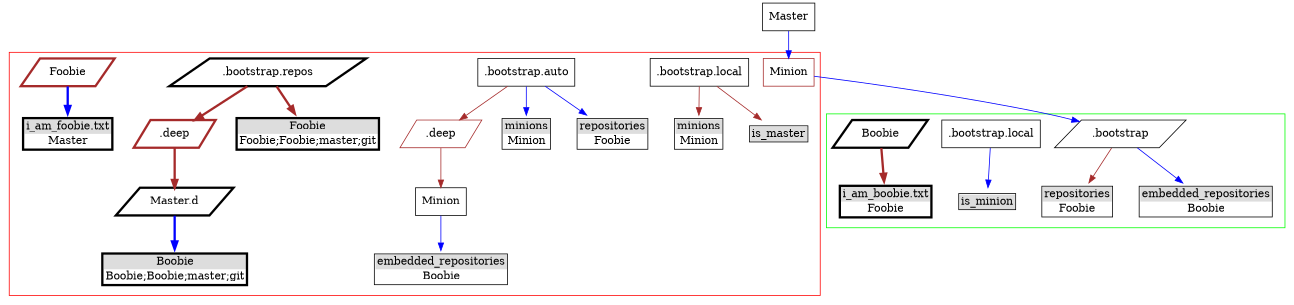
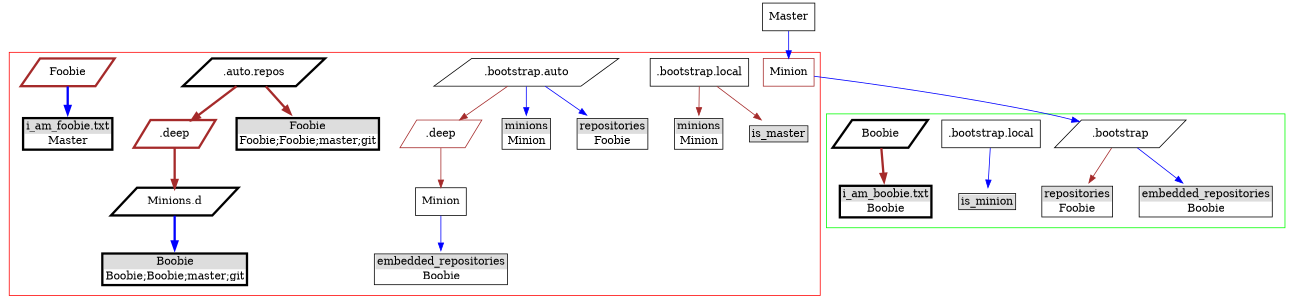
node ".bootstrap.repos": label ".bootstrap.repos" -> ".auto.repos"
node ".bootstrap.auto": shape box -> parallelogram
node "Master.d": label "Master.d" -> "Minions.d"
node "i_am_boobie.txt": text "Foobie" -> "Boobie"
